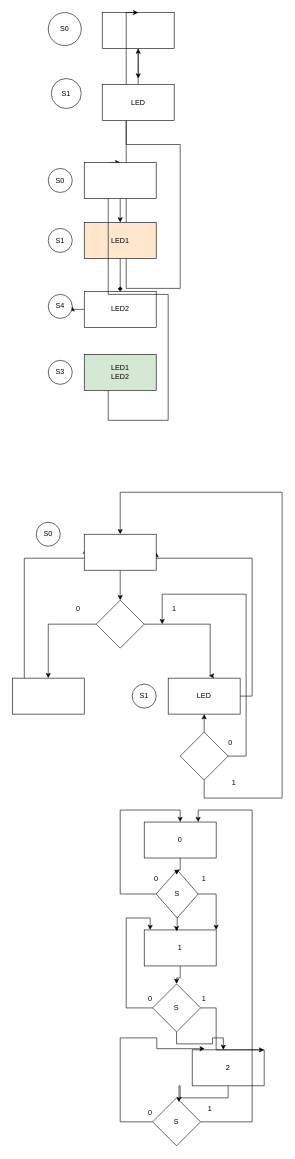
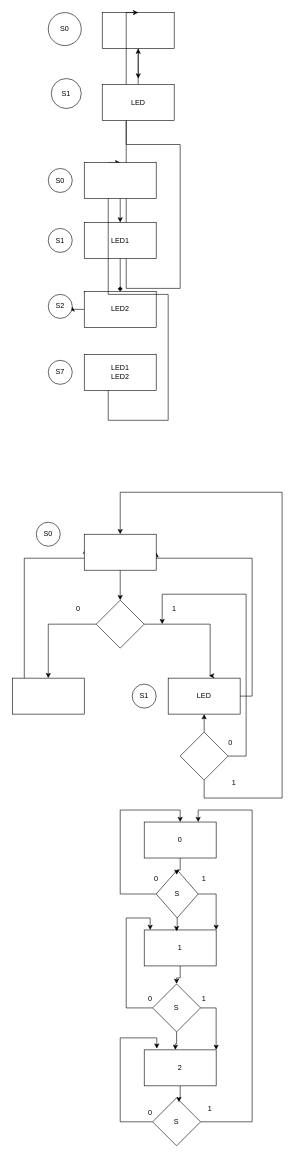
node "LED1": fillcolor #ffe6cc -> #ffffff
node "S4": label "S4" -> "S2"
node "S3": label "S3" -> "S7"
node "LED1 LED2": fillcolor #d5e8d4 -> #ffffff
node "2": moved (228, 1068) -> (180, 1068)
